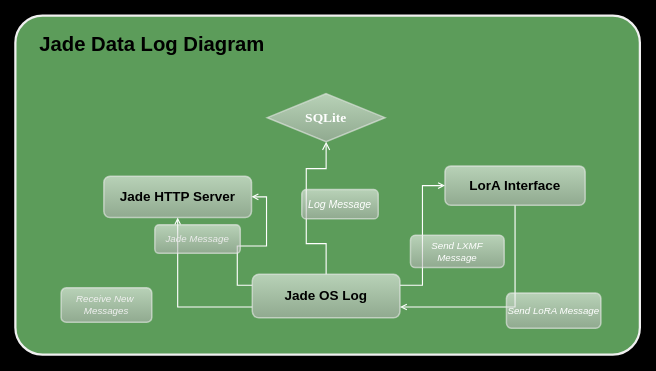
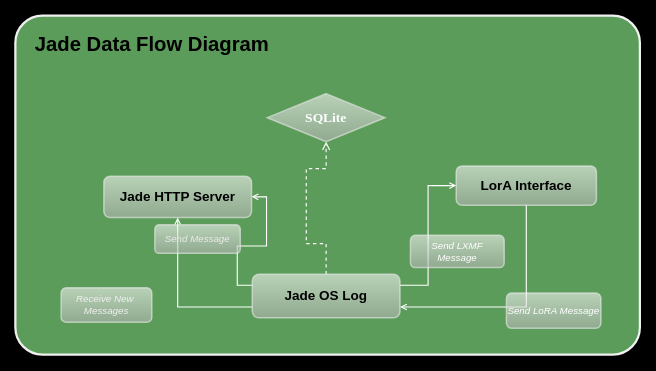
node "Jade Data Log Diagram": label "Jade Data Log Diagram" -> "Jade Data Flow Diagram"
node "LorA Interface": moved (515, 185) -> (527, 185)
node "Log Message": removed
edge "Jade OS Log" -> "SQLite": style solid -> dashed
node "Jade Message": label "Jade Message" -> "Send Message"
